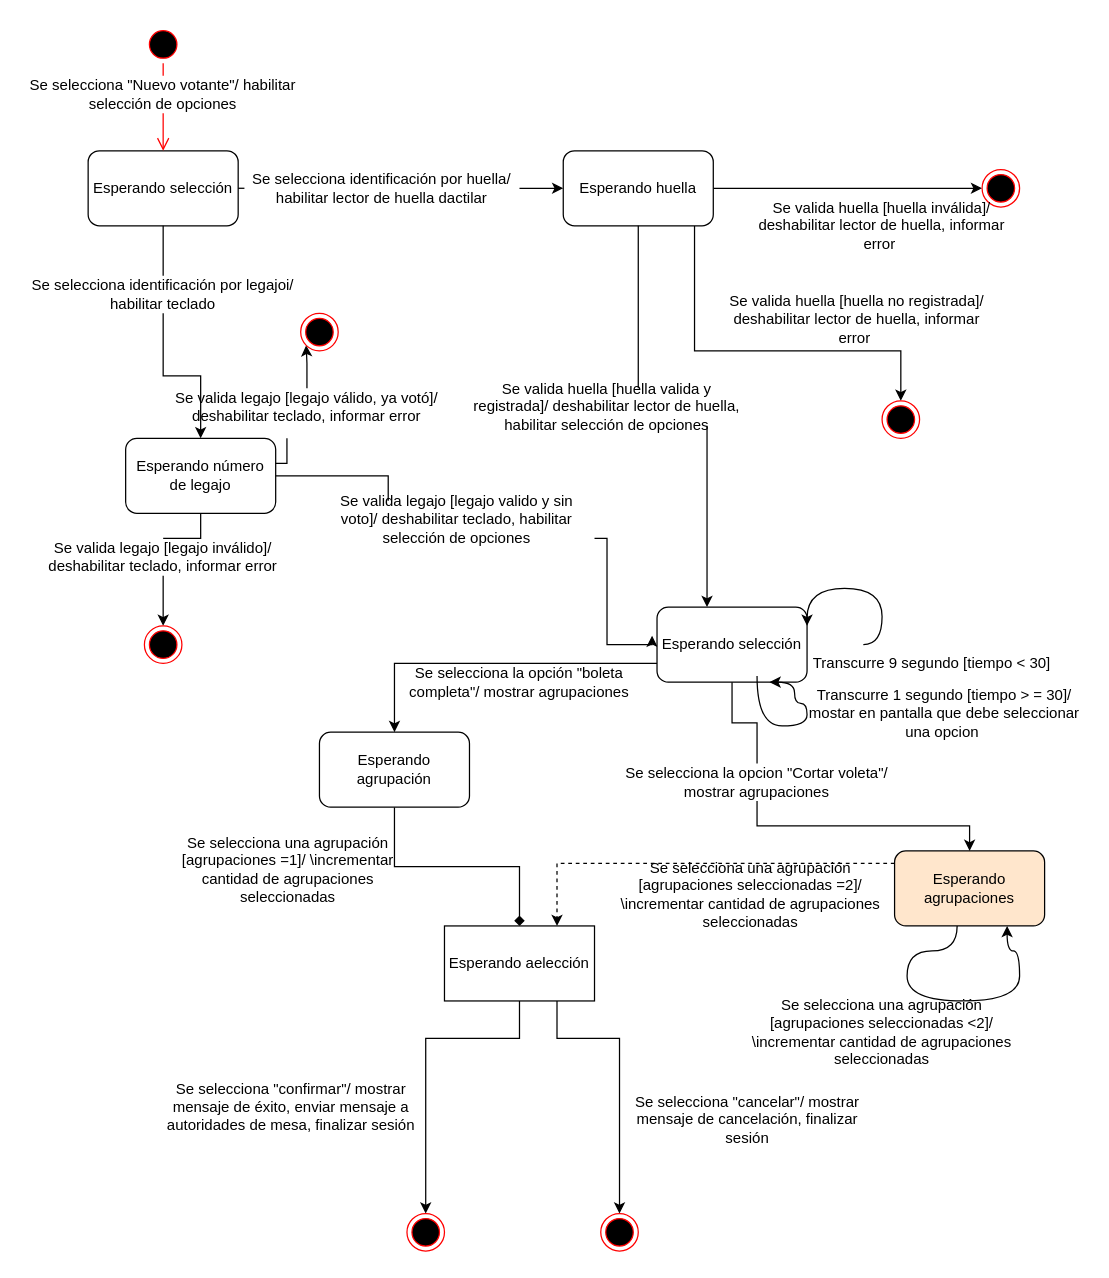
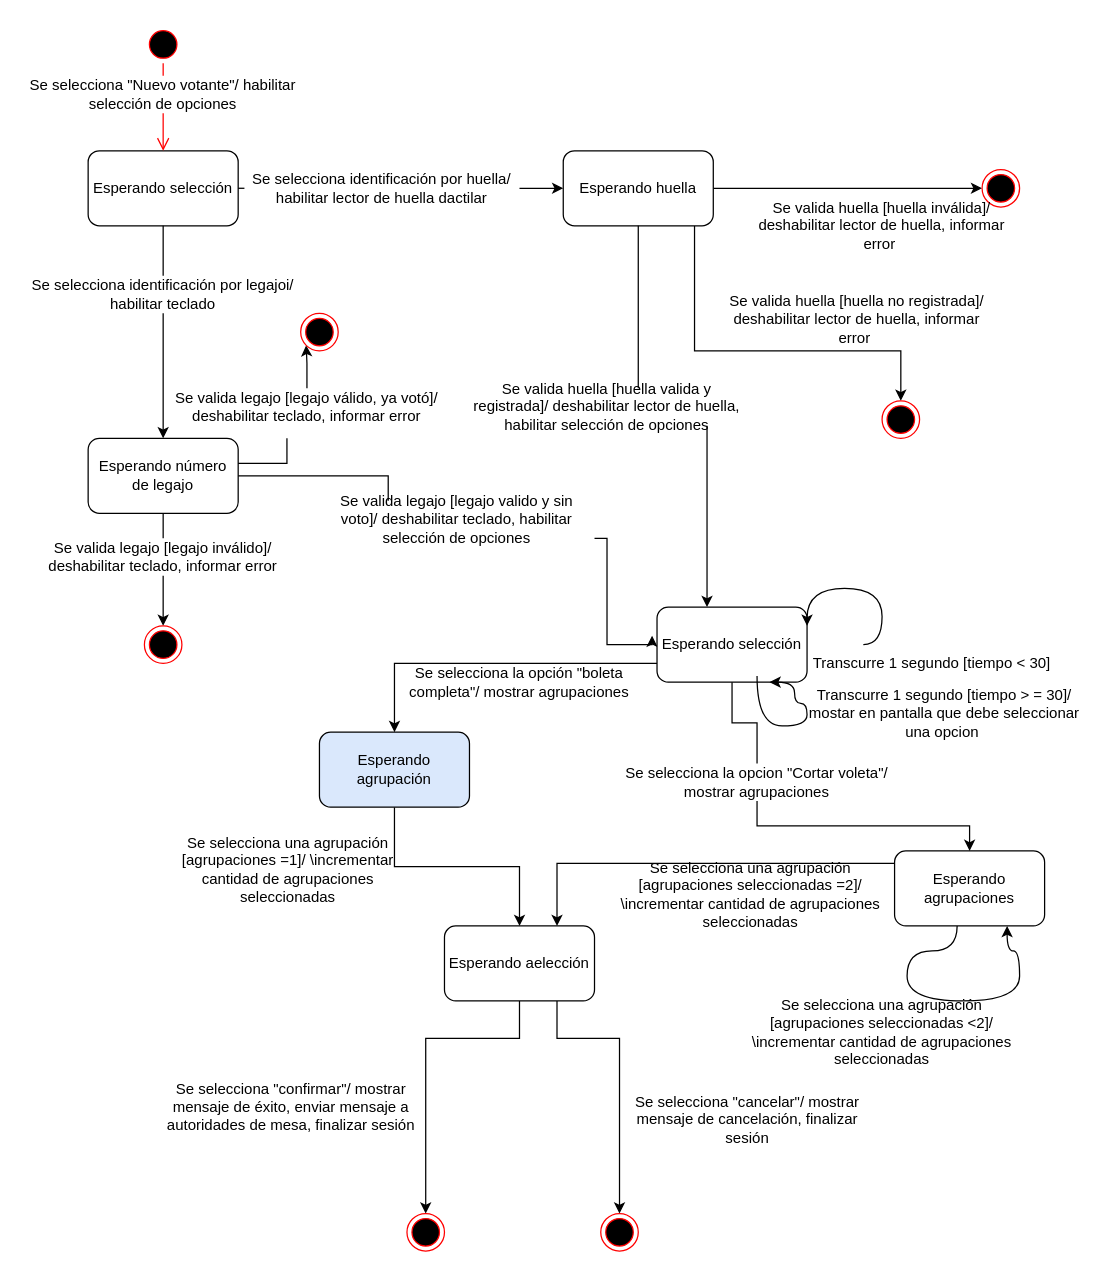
node "Esperando número de legajo": moved (201, 476) -> (163, 476)
node "Transcurre 9 segundo [tiempo < 30]": label "Transcurre 9 segundo [tiempo < 30]" -> "Transcurre 1 segundo [tiempo < 30]"
node "Esperando agrupación": fillcolor #ffffff -> #dae8fc
edge "Esperando agrupaciones" -> "Esperando aelección": style dashed -> solid
node "Esperando agrupaciones": fillcolor #ffe6cc -> #ffffff
edge "Esperando agrupación" -> "Esperando aelección": arrowhead diamond -> classic
node "Esperando aelección": shape rectangle -> rounded rectangle
